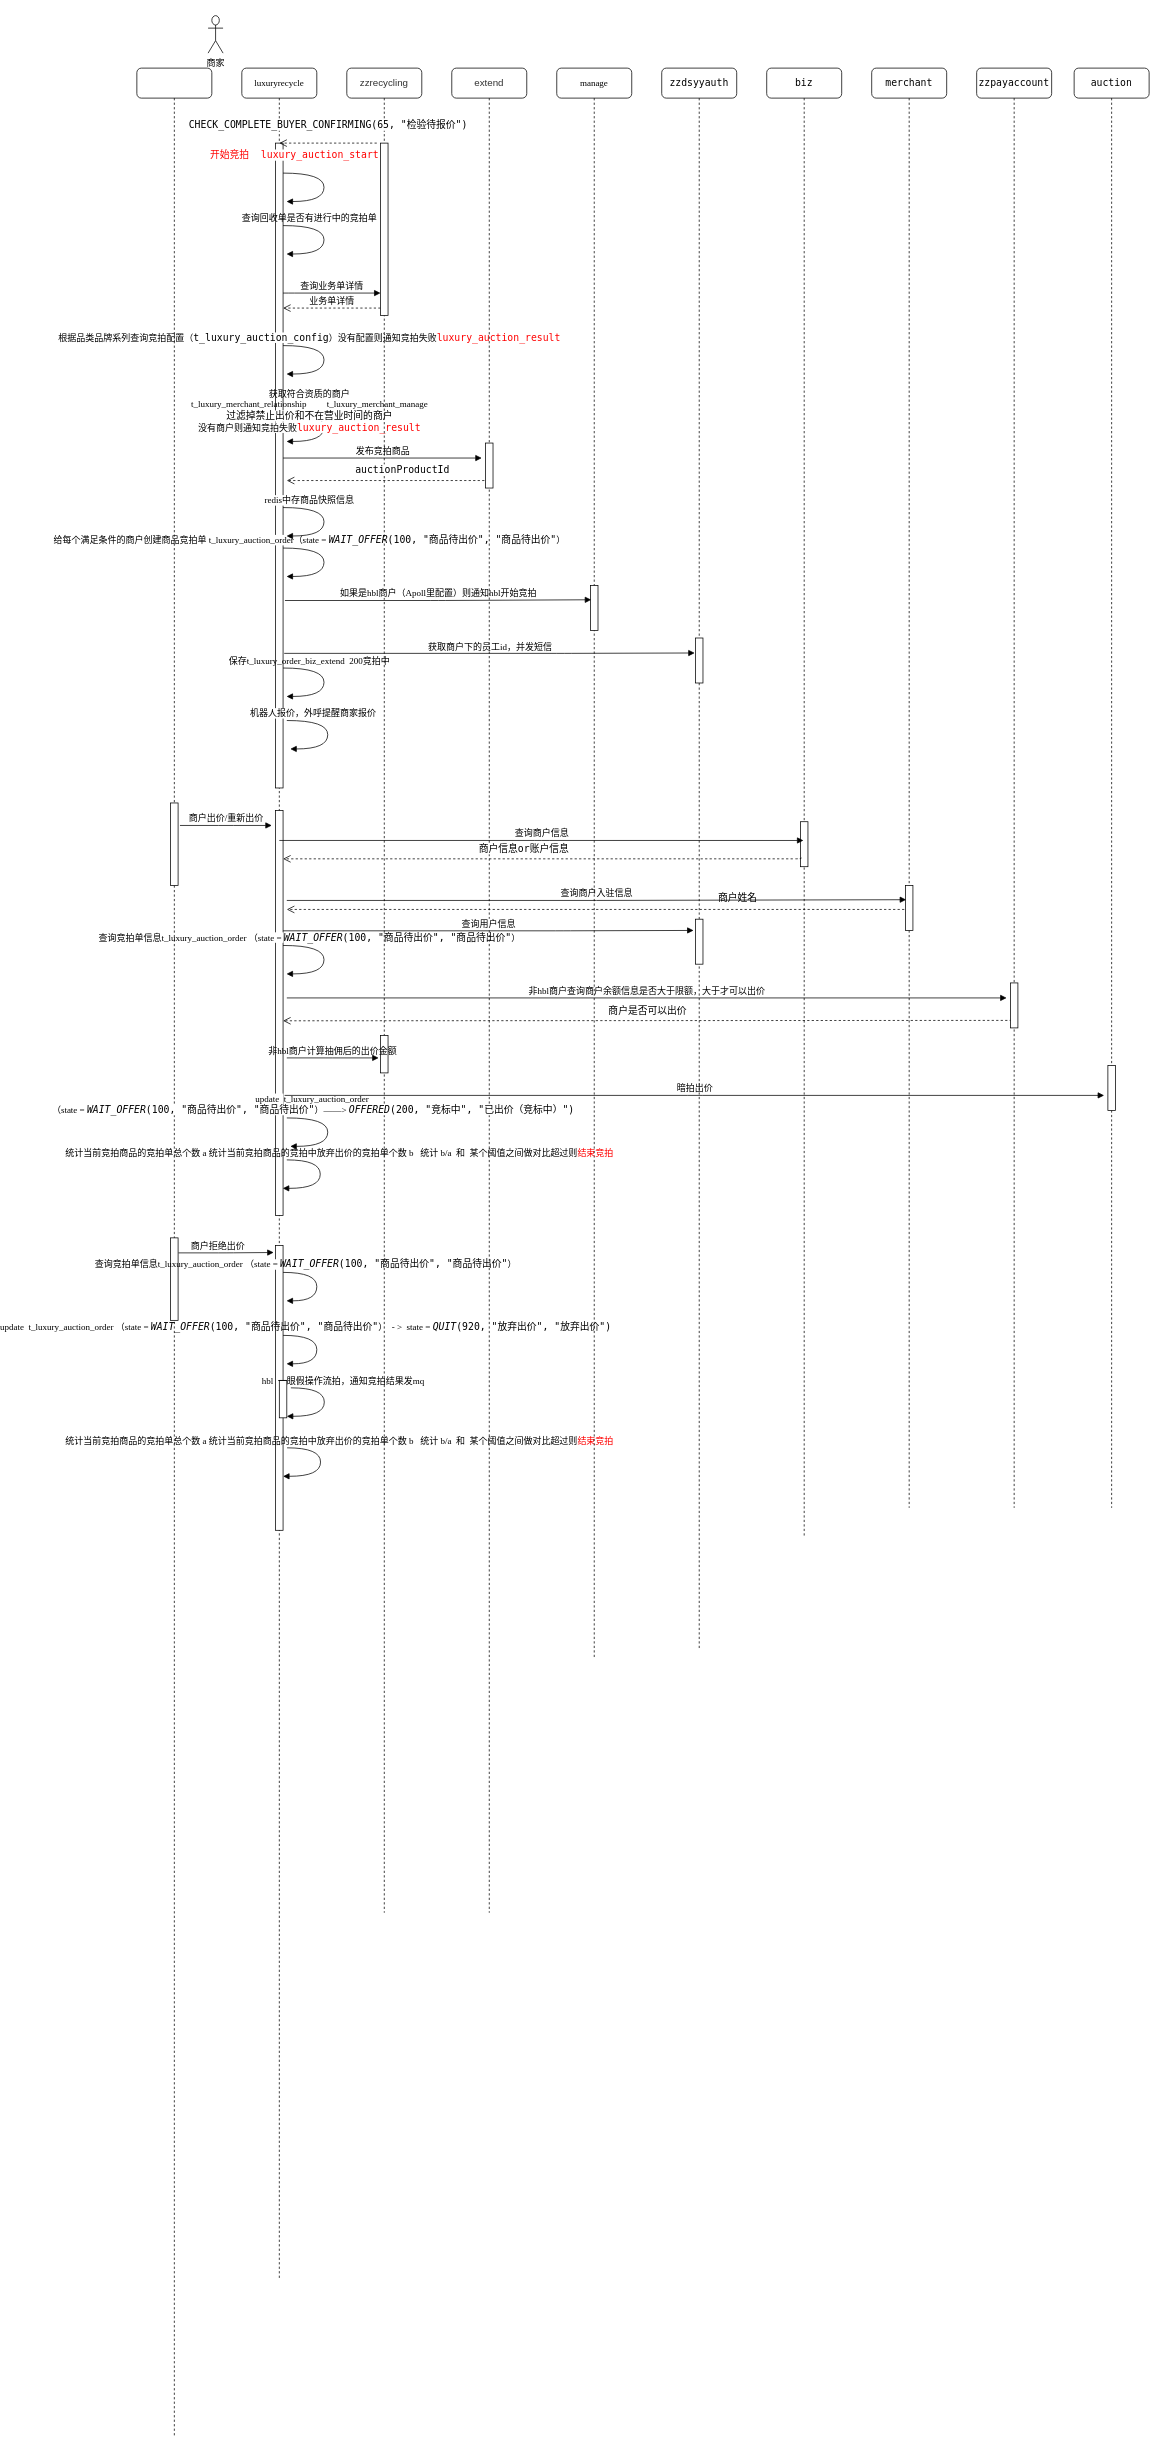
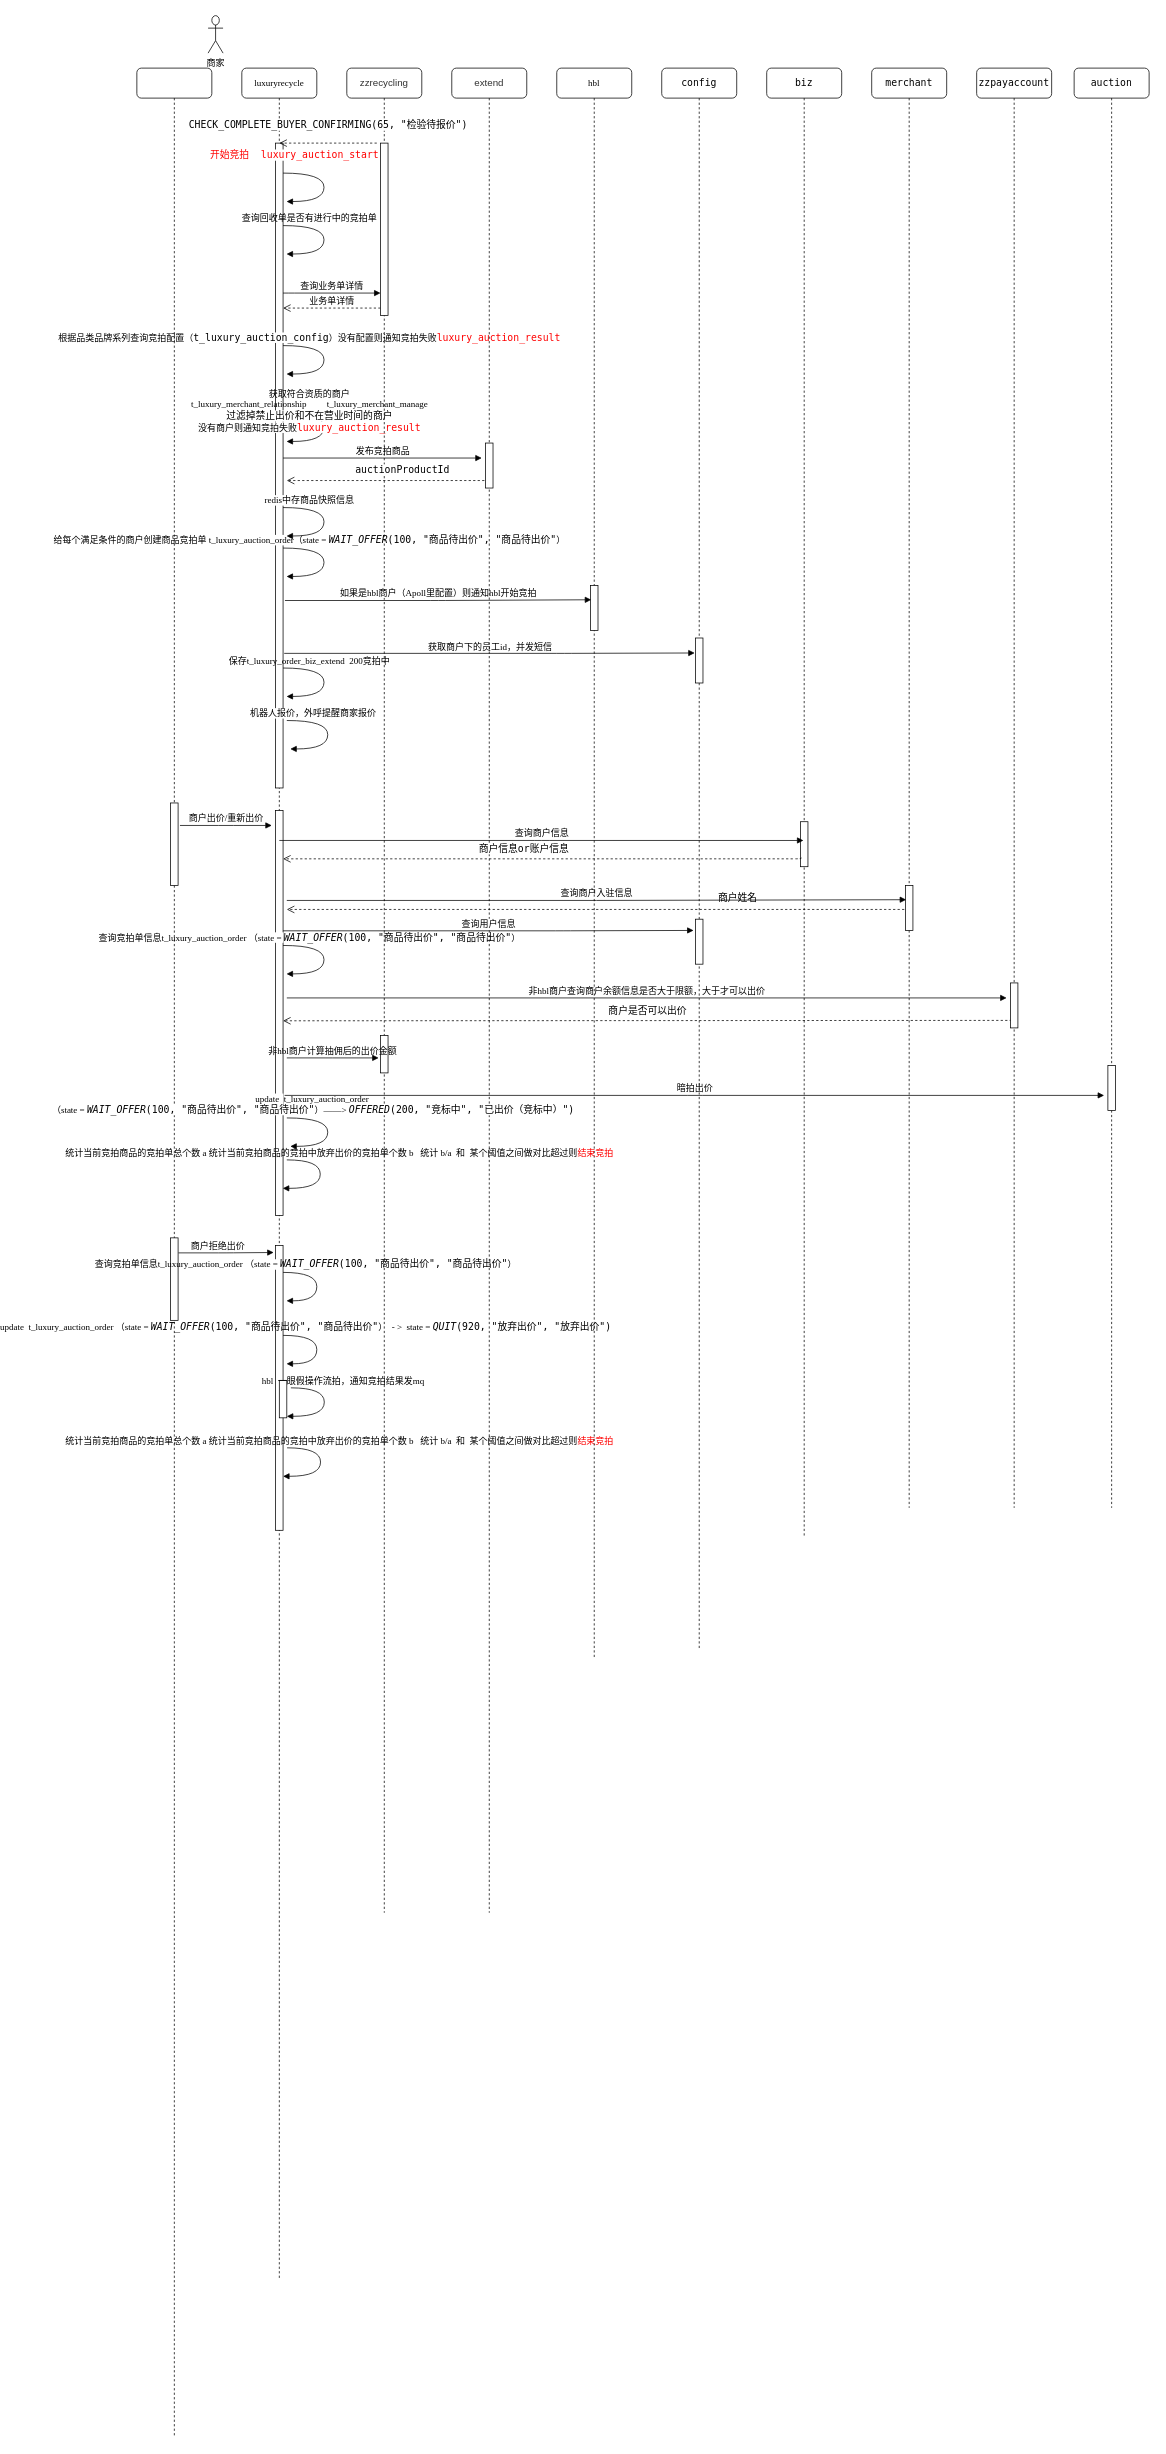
node "manage": label "manage" -> "hbl"
node "zzdsyyauth": label "zzdsyyauth" -> "config"
